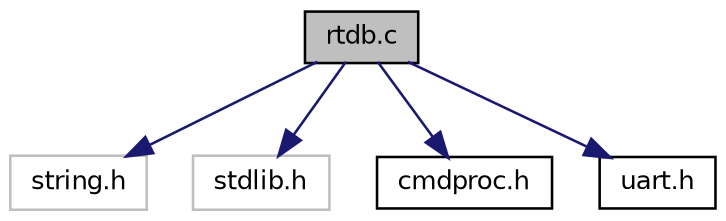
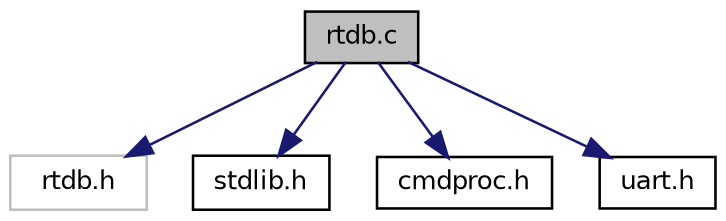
node "string.h": label "string.h" -> "rtdb.h"
node "stdlib.h": color grey75 -> black
